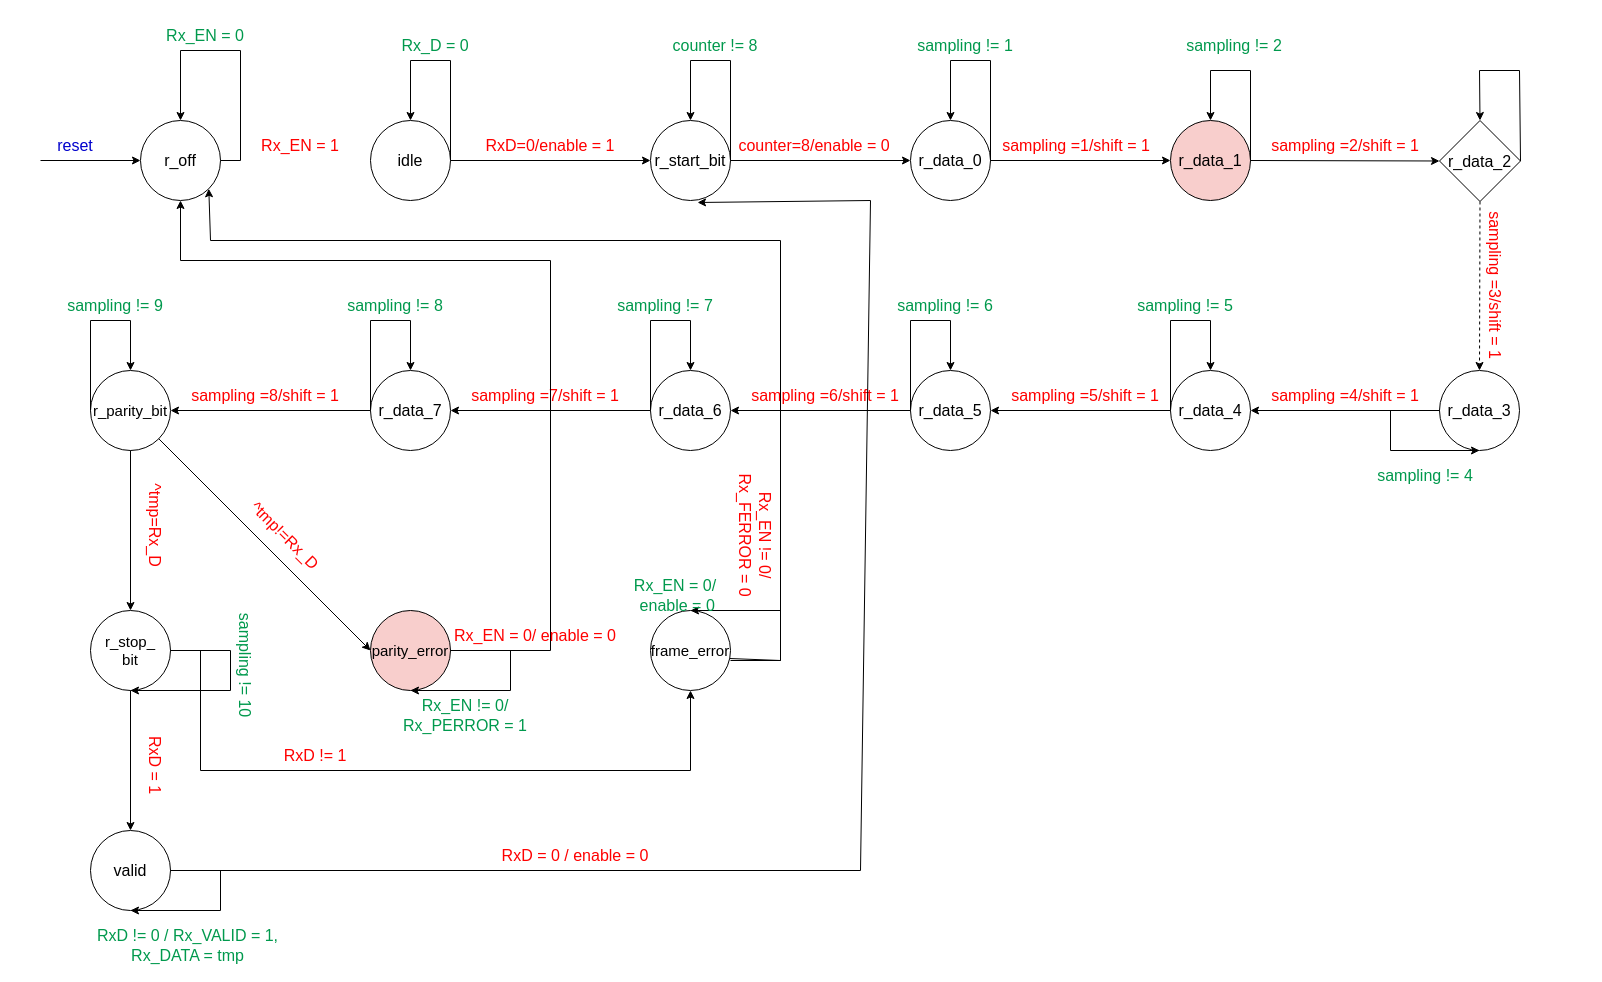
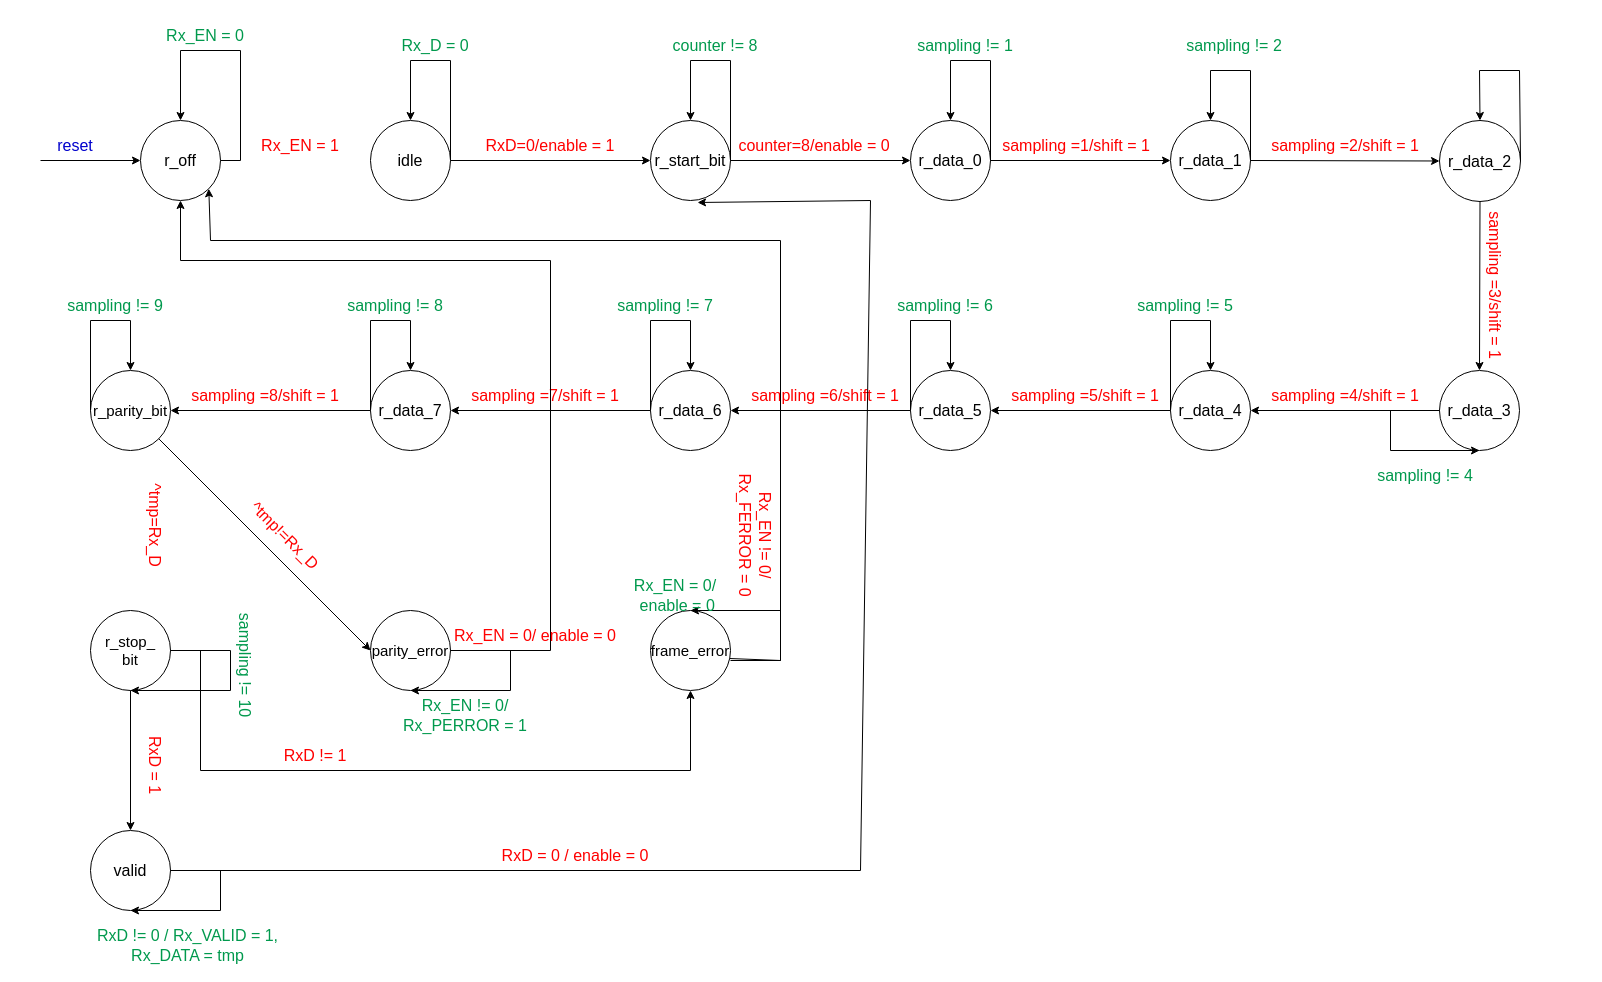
node "r_data_1": fillcolor #f8cecc -> #ffffff
node "r_data_2": shape diamond -> ellipse
edge "r_data_2" -> "r_data_3": style dashed -> solid
edge "r_parity_bit" -> "r_stop_ bit": removed
node "parity_error": fillcolor #f8cecc -> #ffffff
